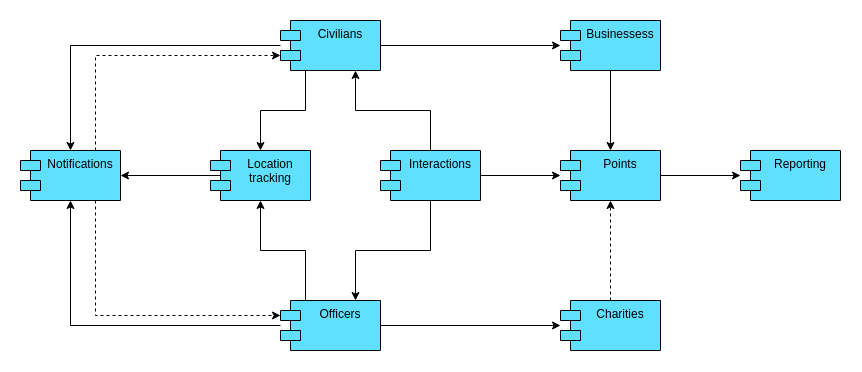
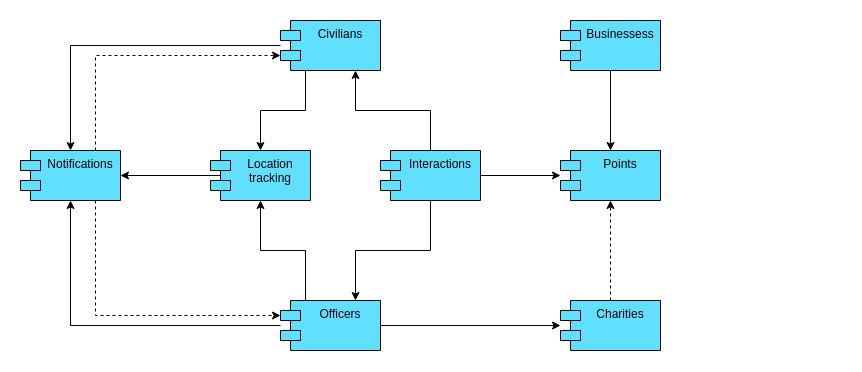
edge "Civilians" -> "Businessess": removed
edge "Points" -> "Reporting": removed
node "Reporting": removed
